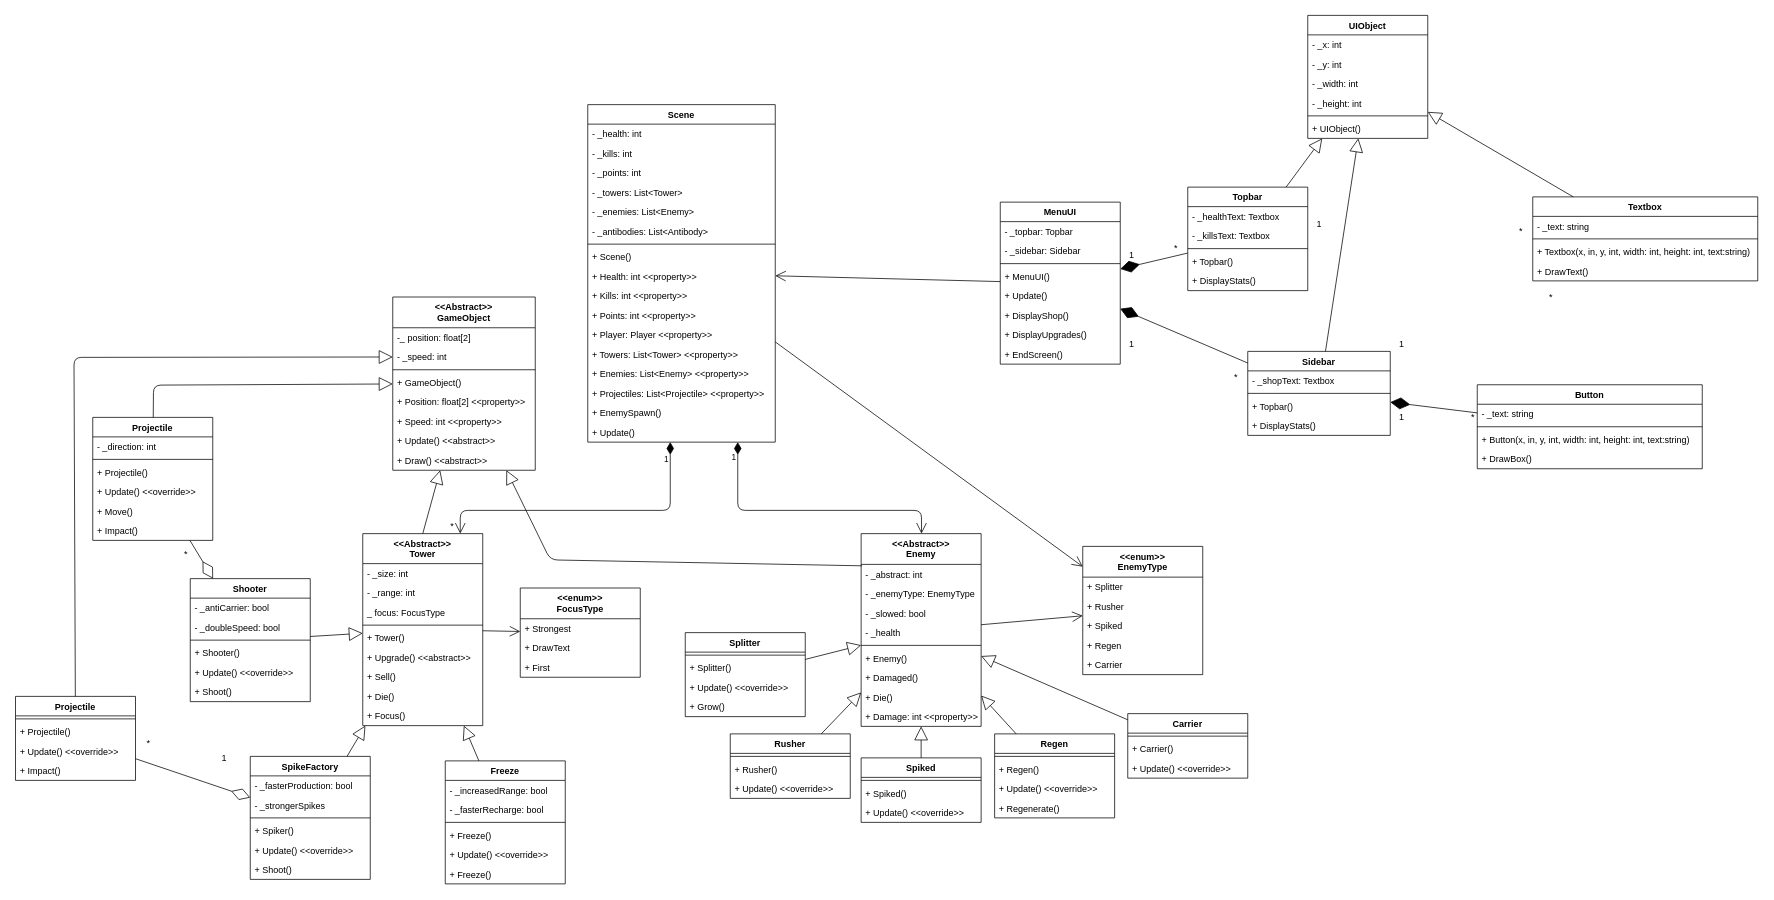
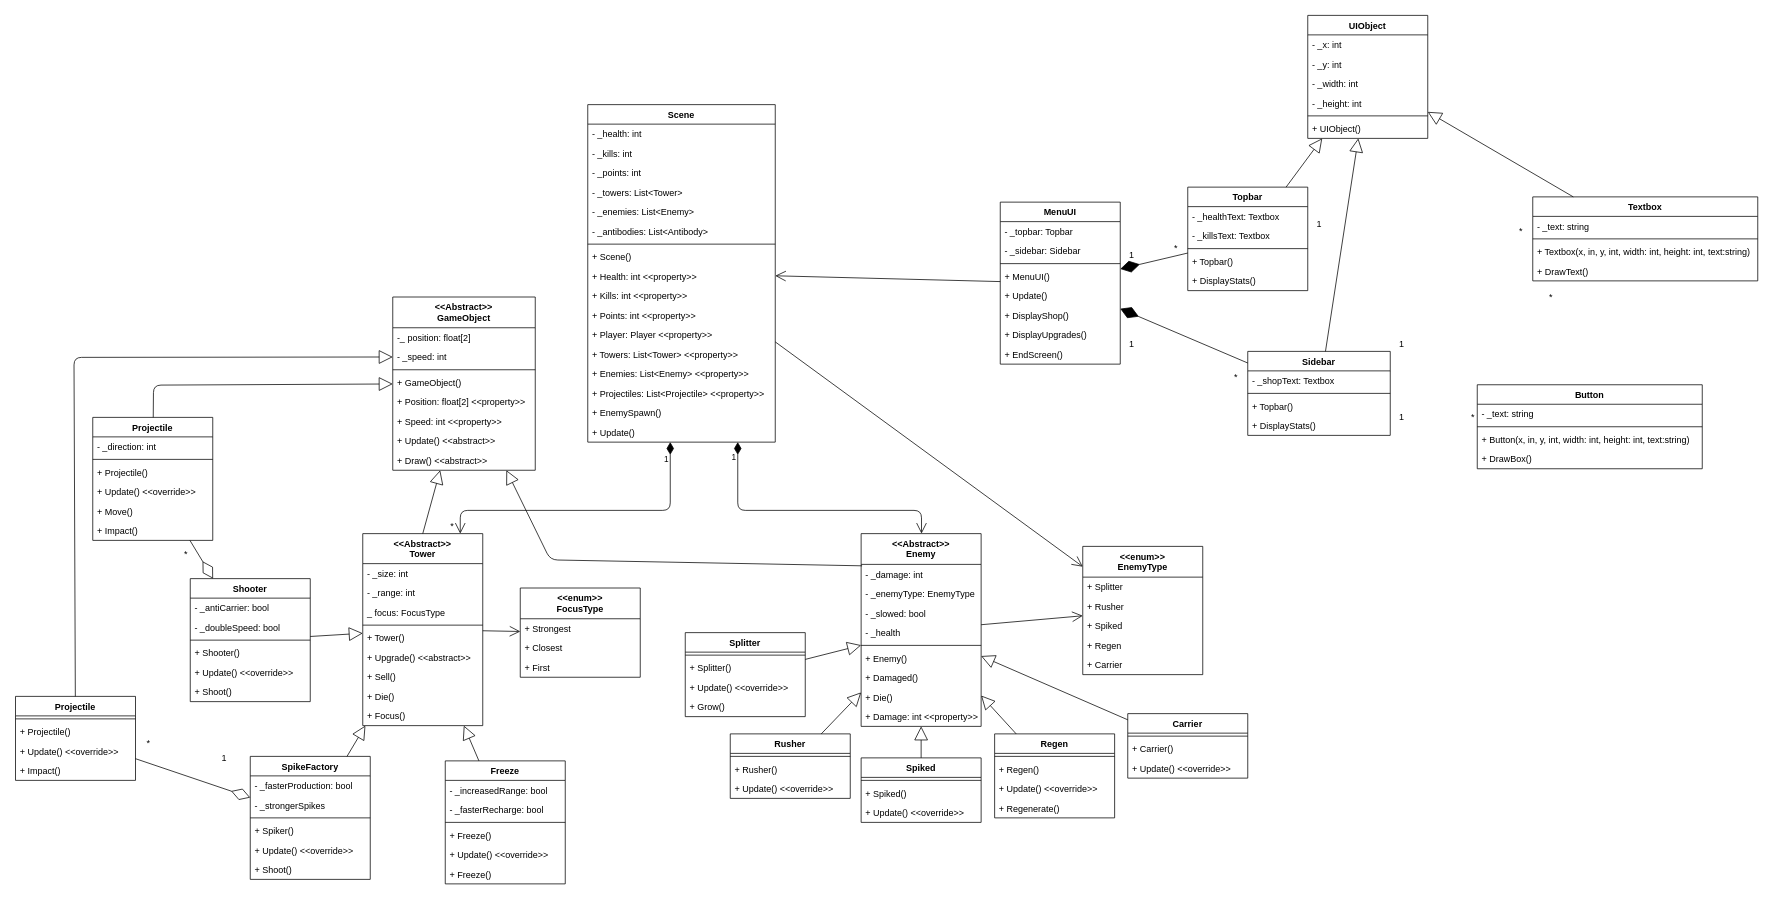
edge "Button" -> "Sidebar": removed
node "- _abstract: int": label "- _abstract: int" -> "- _damage: int"
node "+ DrawText": label "+ DrawText" -> "+ Closest"
